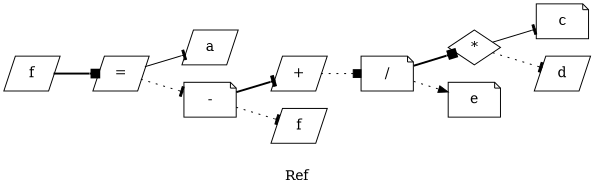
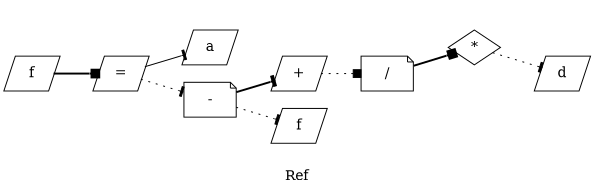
node "c": removed
node "e": removed
